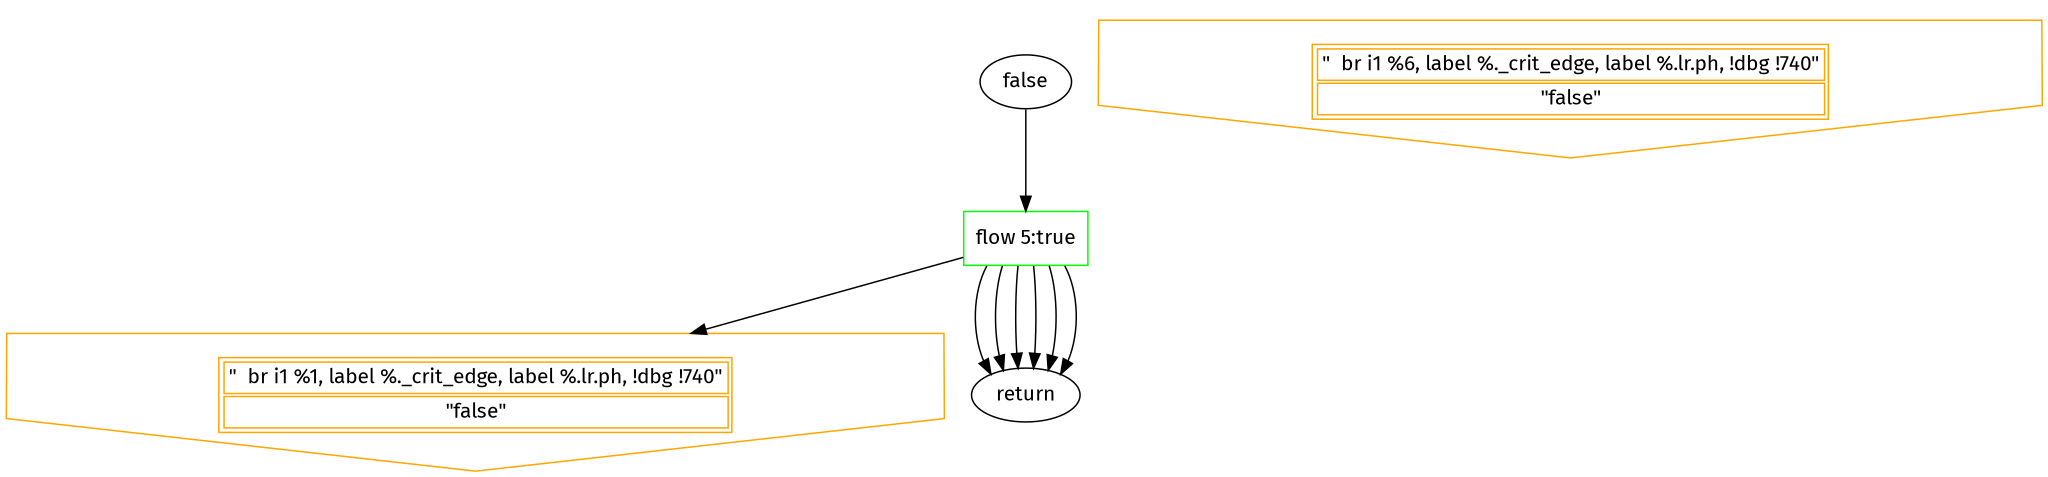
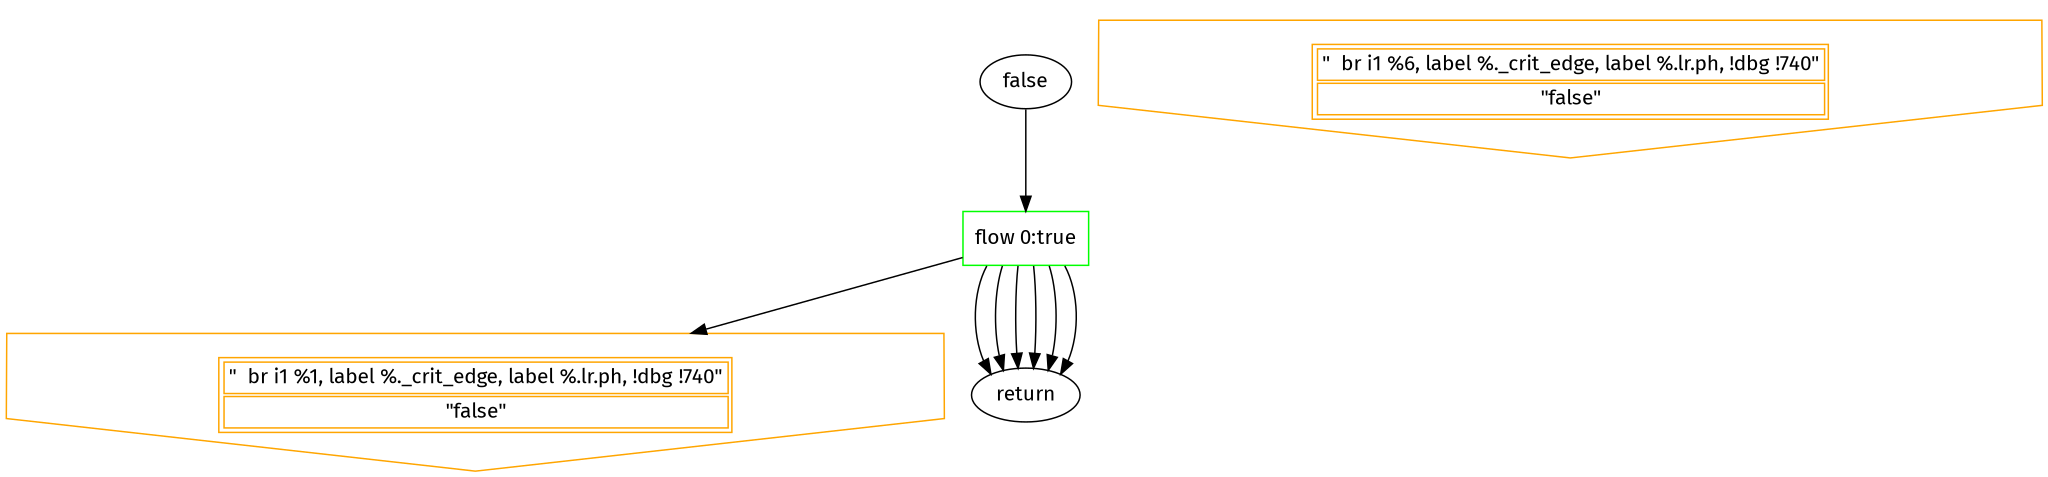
node "flow 5:true": label "flow 5:true" -> "flow 0:true"
